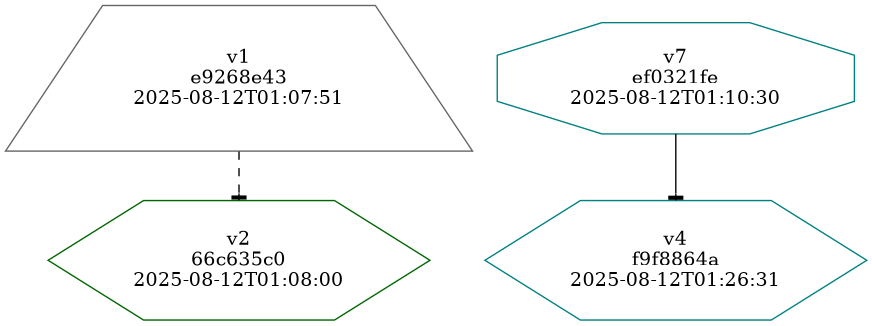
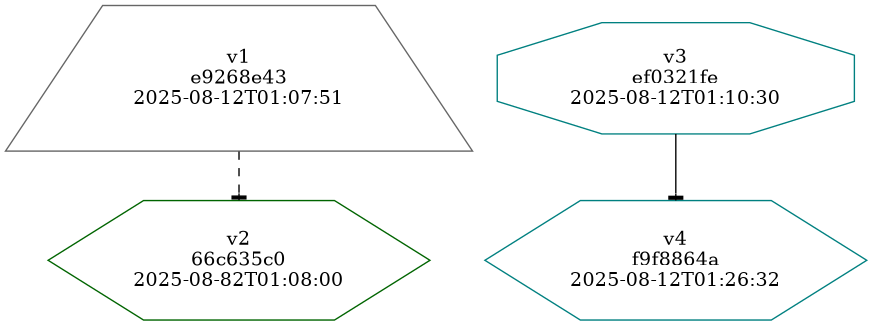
node "v7 ef0321fe 2025-08-12T01:10:30": label "v7 ef0321fe 2025-08-12T01:10:30" -> "v3 ef0321fe 2025-08-12T01:10:30"
node "v2 66c635c0 2025-08-12T01:08:00": label "v2 66c635c0 2025-08-12T01:08:00" -> "v2 66c635c0 2025-08-82T01:08:00"
node "v4 f9f8864a 2025-08-12T01:26:31": label "v4 f9f8864a 2025-08-12T01:26:31" -> "v4 f9f8864a 2025-08-12T01:26:32"
